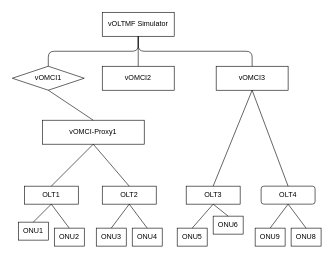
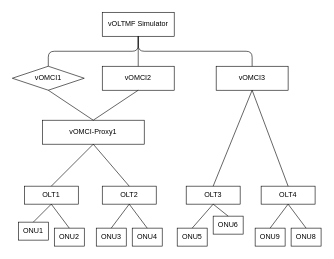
edge "vOMCI2" -- "vOMCI-Proxy1": added
node "OLT4": shape rounded rectangle -> rectangle
